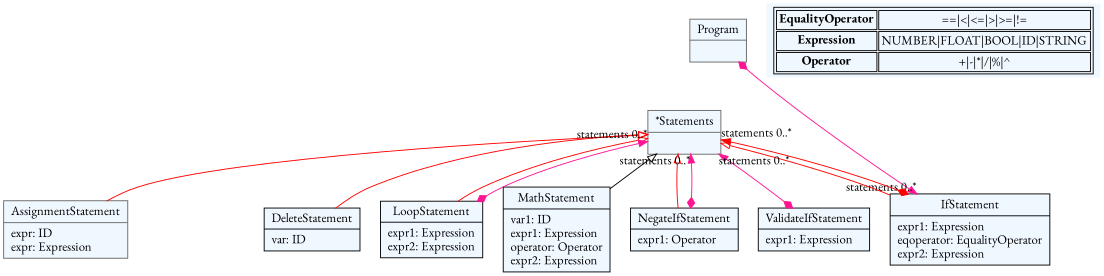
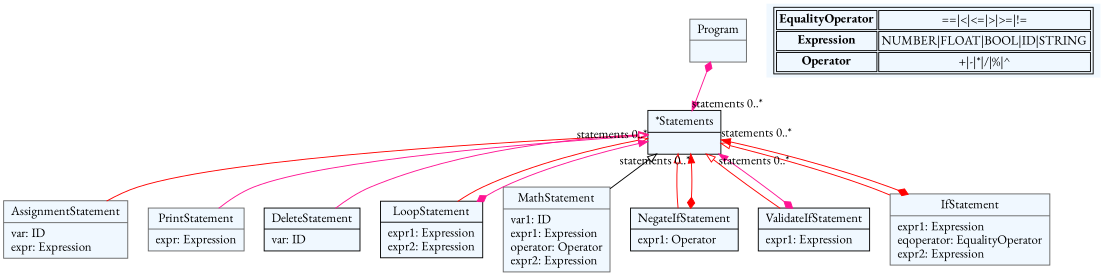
edge "Program" -- "IfStatement": now "Program" -- "*Statements"
node "*Statements": color gray40 -> black
edge "DeleteStatement" -> "*Statements": color red -> deeppink
edge "*Statements" -- "NegateIfStatement": color deeppink -> red
edge "ValidateIfStatement" -> "*Statements": added
node "PrintStatement": added
node "MathStatement": color black -> gray40
node "IfStatement": color black -> gray40
node "AssignmentStatement": text "expr: ID" -> "var: ID"
